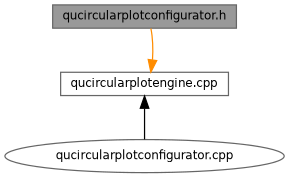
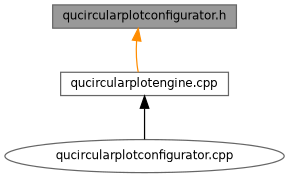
edge "qucircularplotconfigurator.h" -> "qucircularplotengine.cpp": reversed
